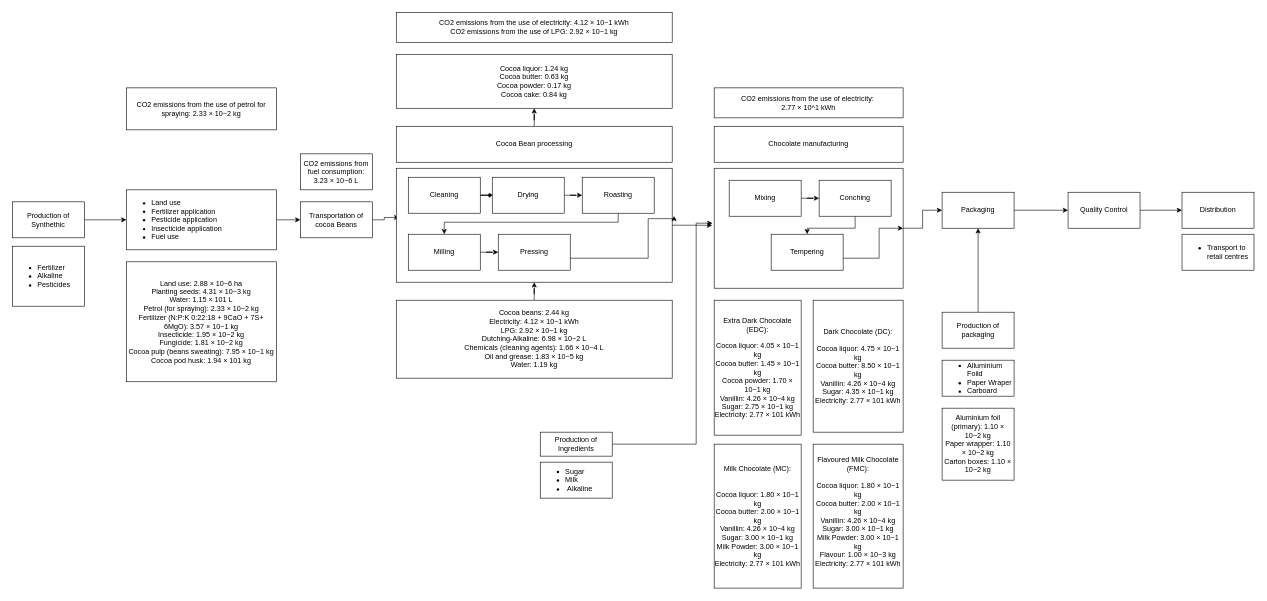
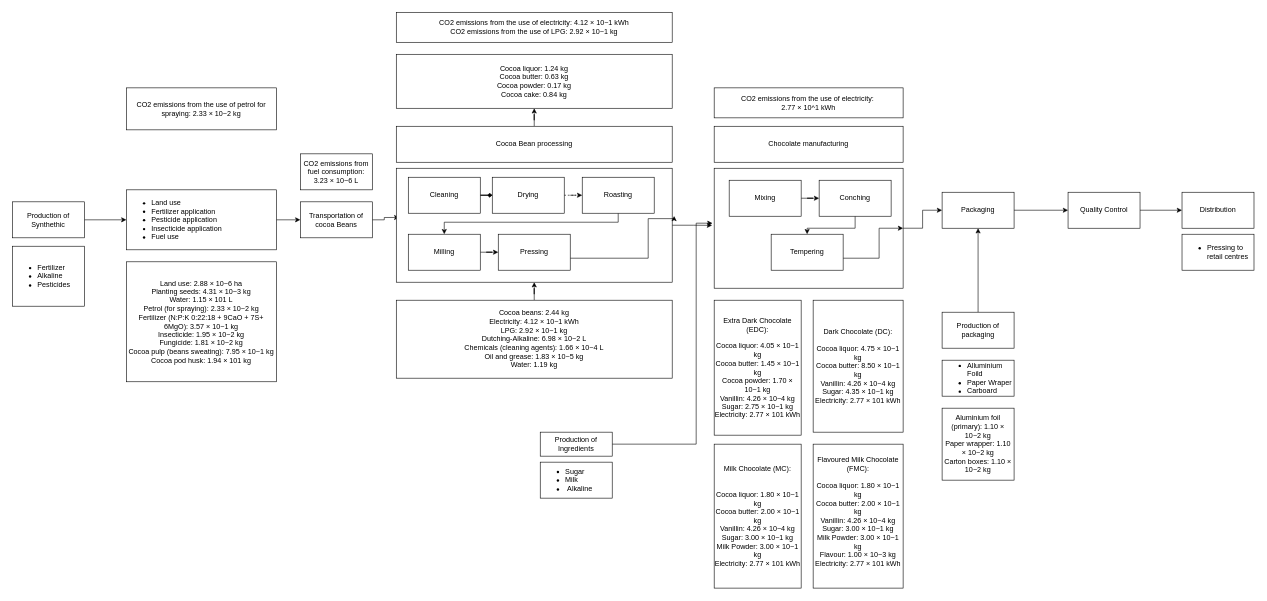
edge "Drying" -> "Roasting": style solid -> dashed
node "Transport to retail centres": label "Transport to retail centres" -> "Pressing to retail centres"
